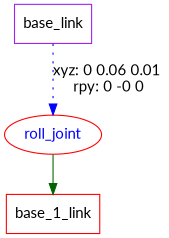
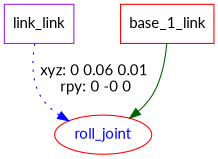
node "base_link": label "base_link" -> "link_link"
edge "roll_joint" -> "base_1_link": reversed
